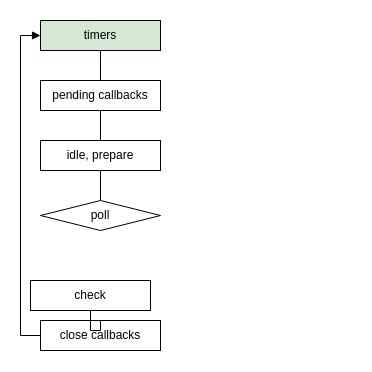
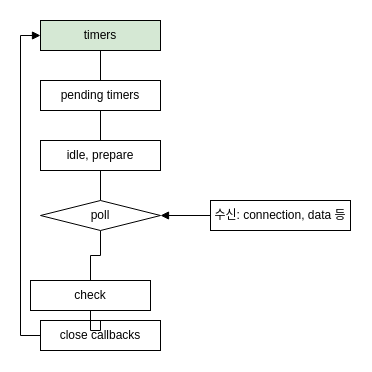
node "pending callbacks": label "pending callbacks" -> "pending timers"
edge "수신: connection, data 등" -> "poll": added
node "수신: connection, data 등": added
edge "poll" -- "check": added
